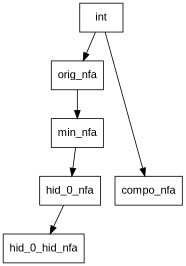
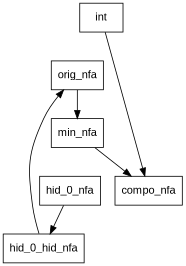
edge "int" -> "orig_nfa": now "hid_0_hid_nfa" -> "orig_nfa"
edge "min_nfa" -> "hid_0_nfa": now "min_nfa" -> "compo_nfa"
